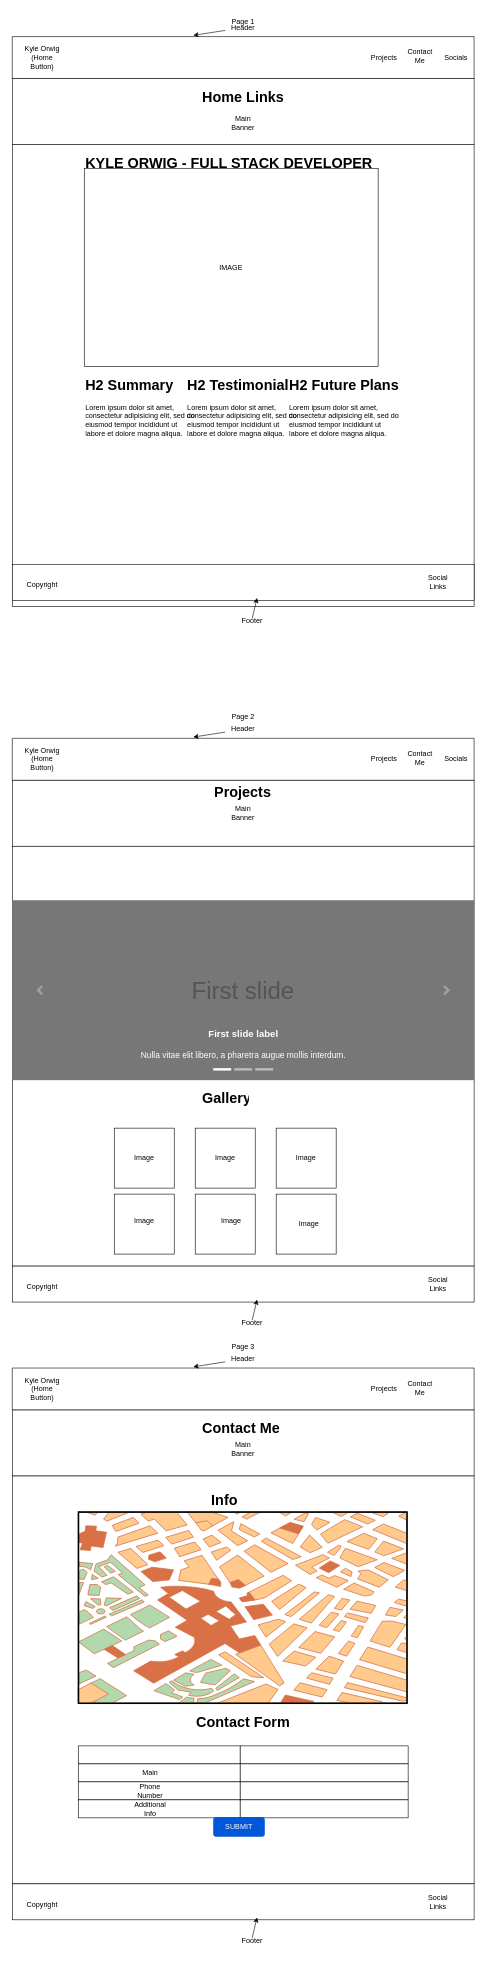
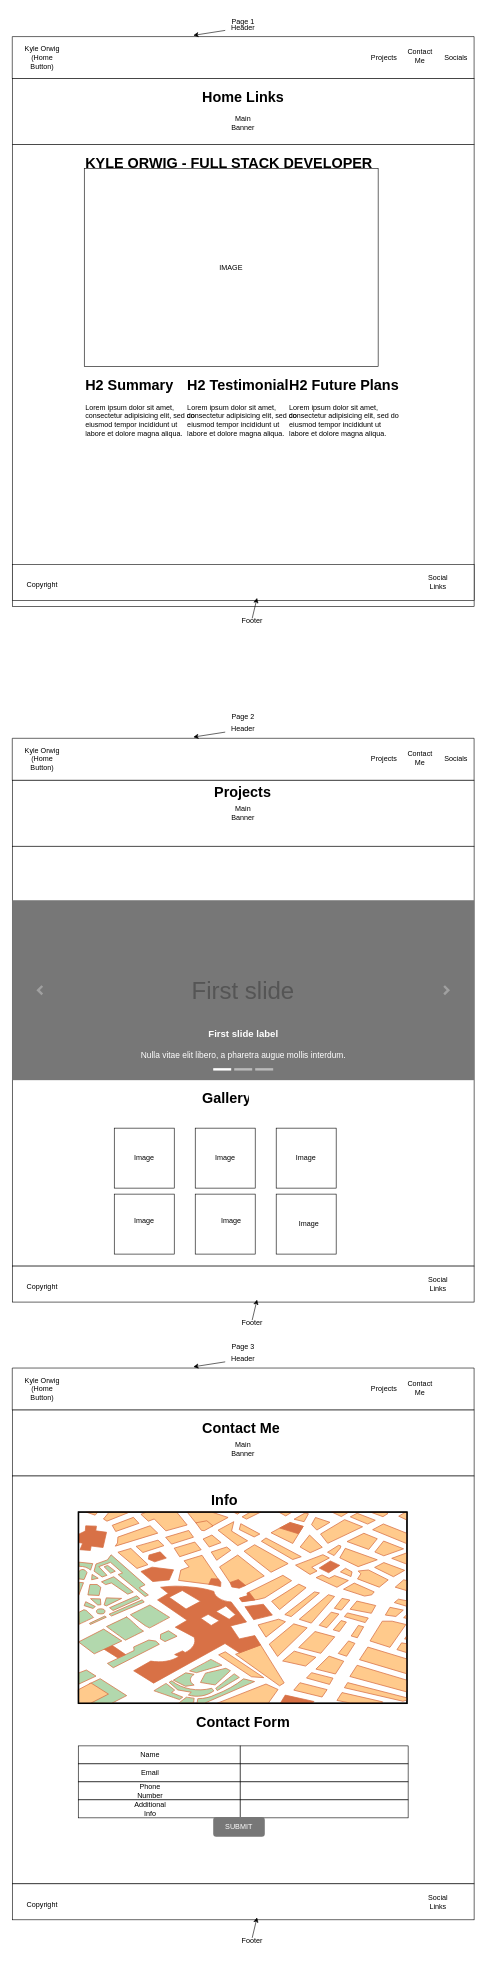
node "Name": added
node "Main": label "Main" -> "Email"
node "SUBMIT": fillcolor #0057d8 -> #777777
